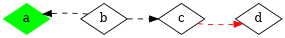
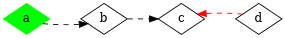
edge "b" -> "a": reversed
edge "c" -> "d": reversed
